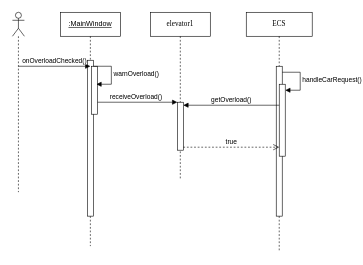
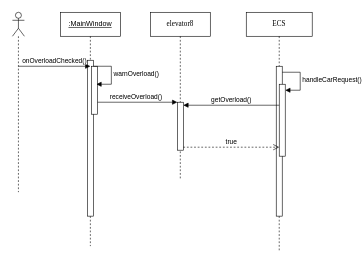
node "elevator1": label "elevator1" -> "elevator8"
